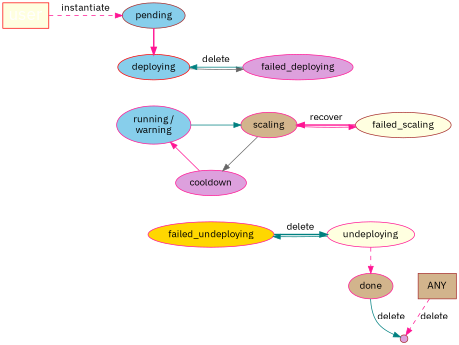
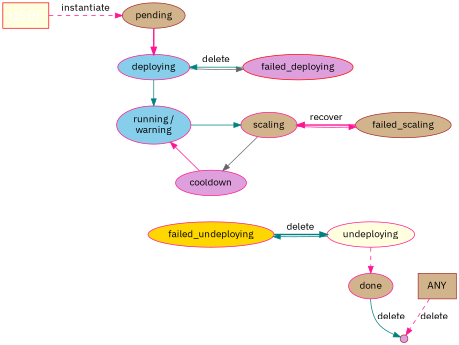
node "pending": fillcolor skyblue -> tan
node "deploying": color red -> deeppink
node "failed_deploying": color deeppink -> red
edge "deploying" -> "running / warning": added
node "failed_scaling": fillcolor lightyellow -> tan
